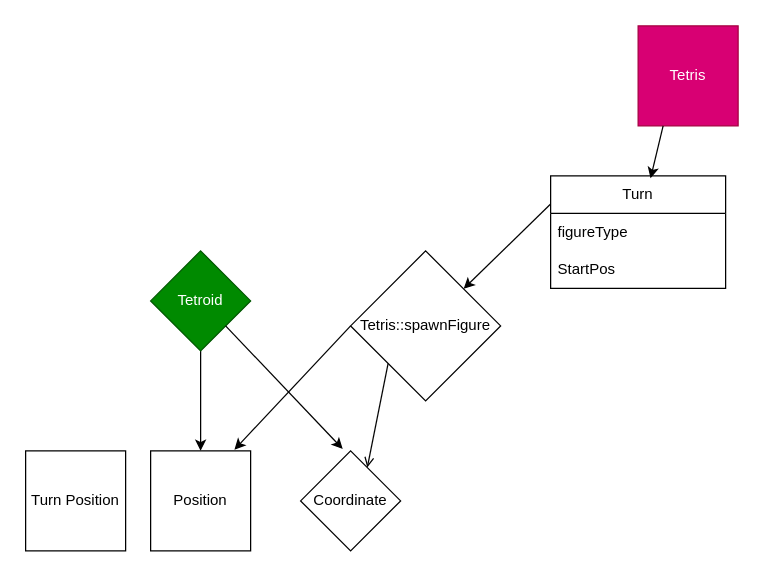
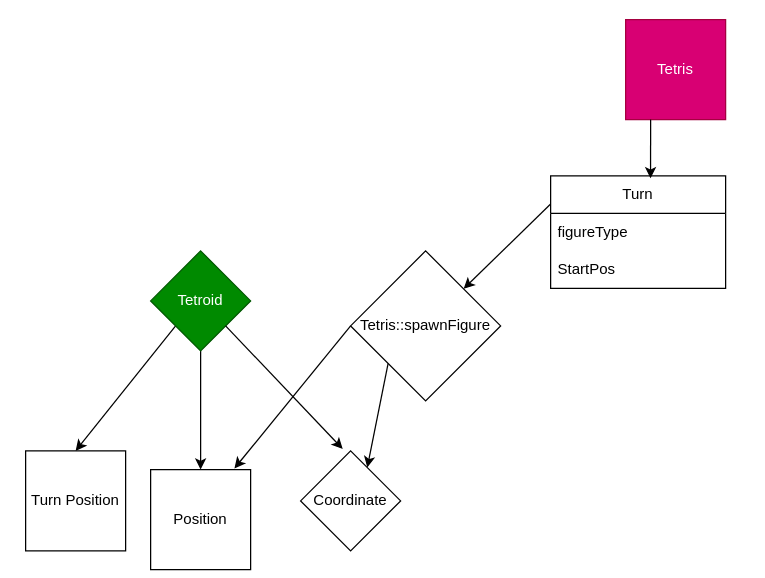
node "Tetris": moved (688, 76) -> (676, 69)
edge "Tetroid" -> "Turn Position": added
edge "Tetris::spawnFigure" -> "Coordinate": arrowhead open -> classic
node "Position": moved (201, 501) -> (201, 519)
